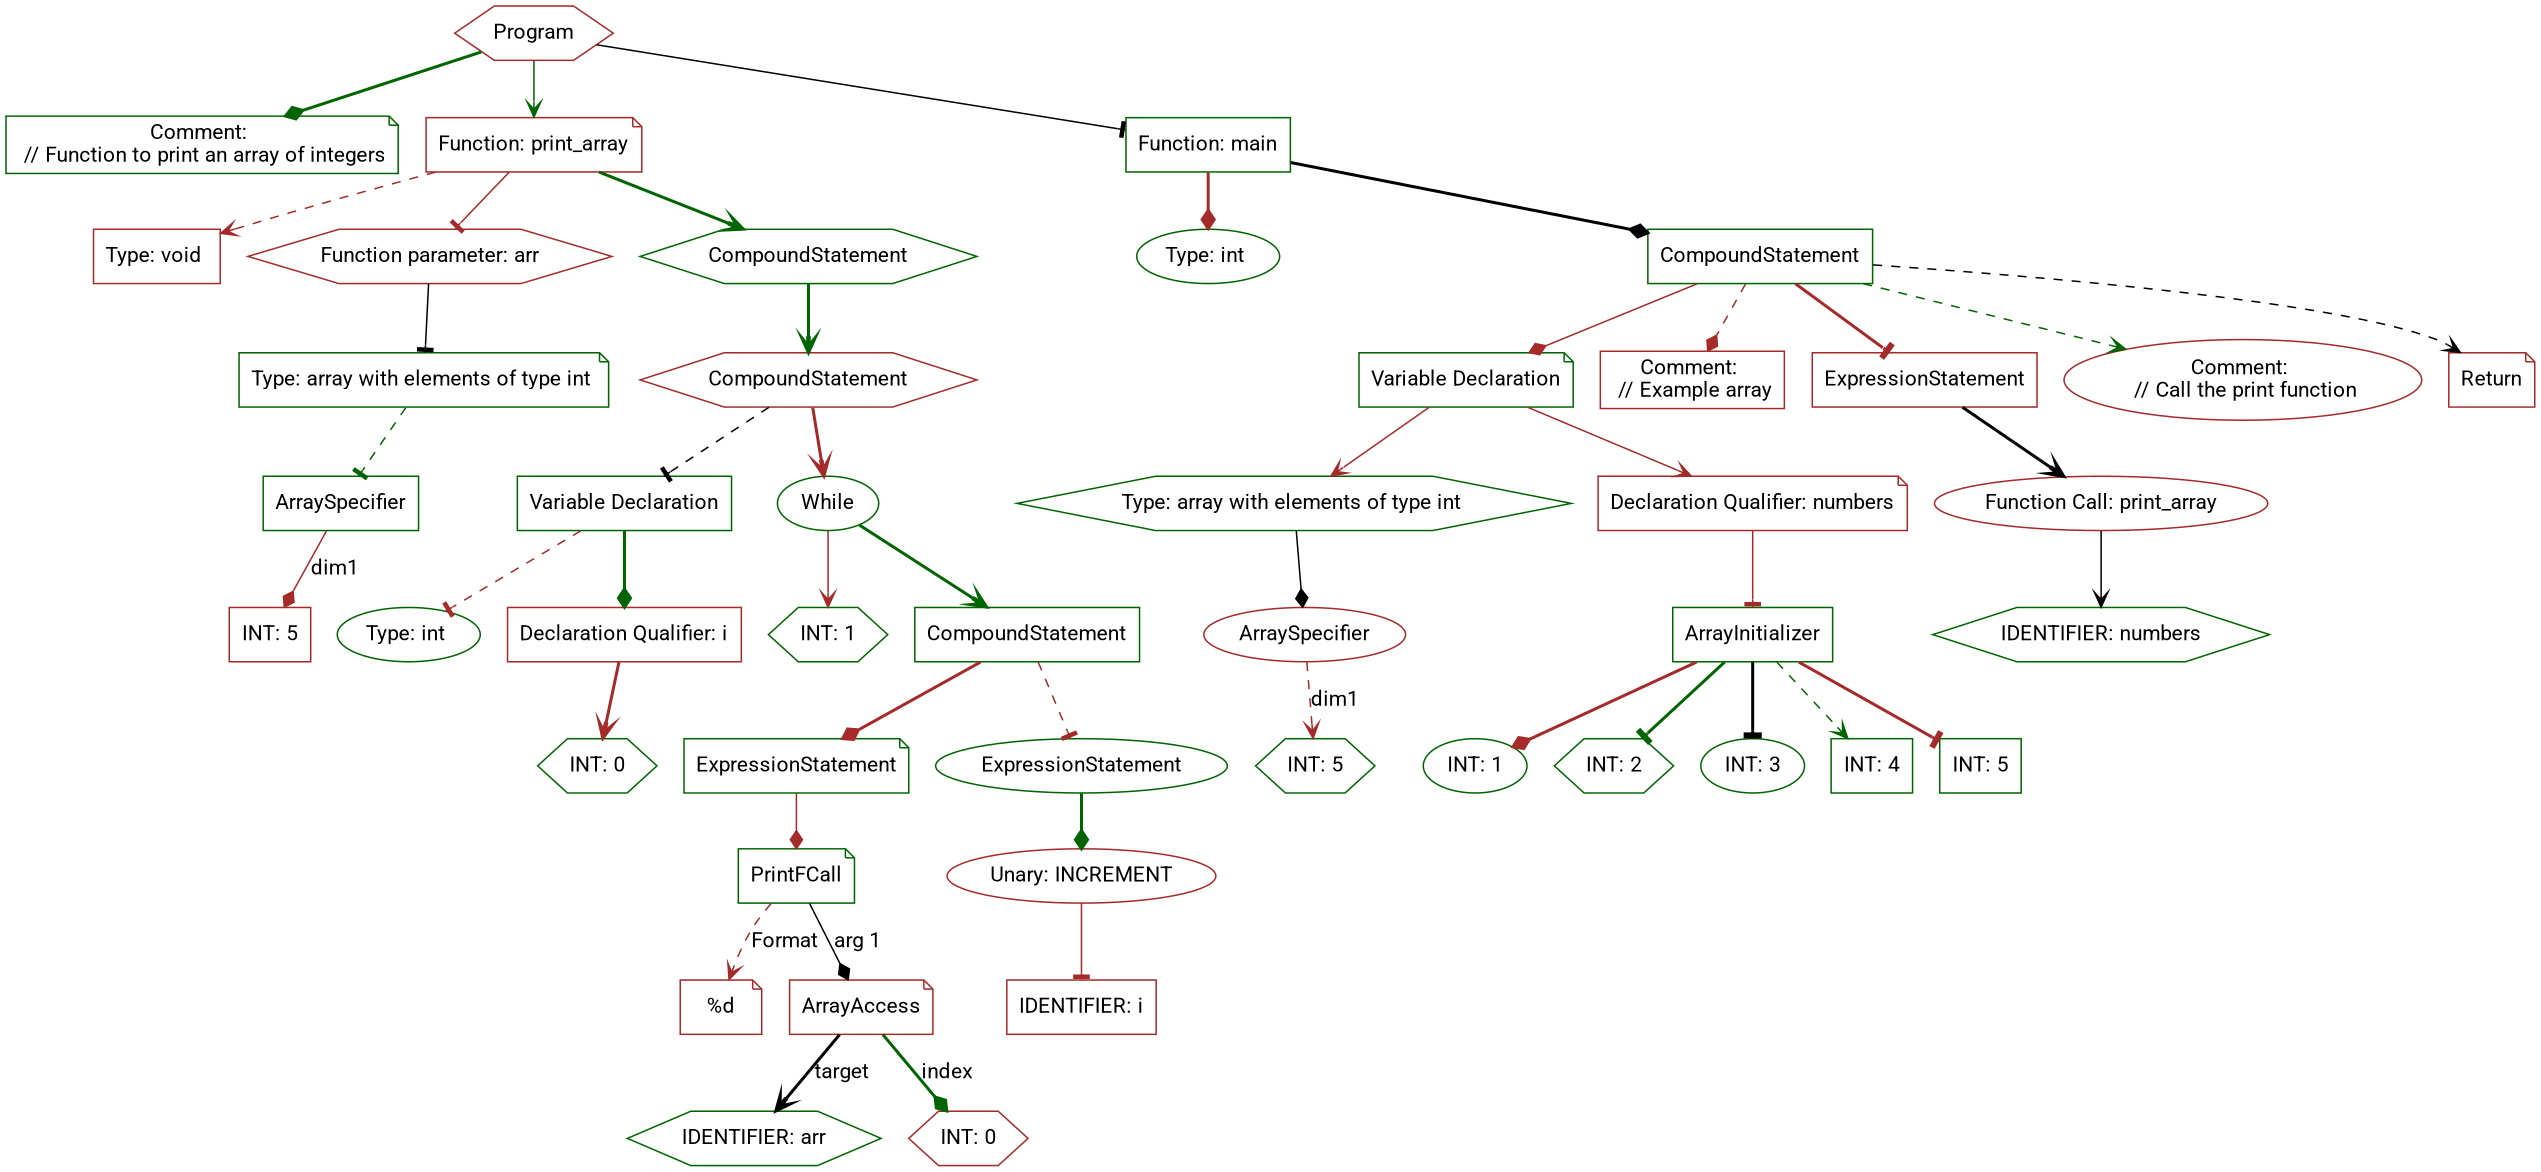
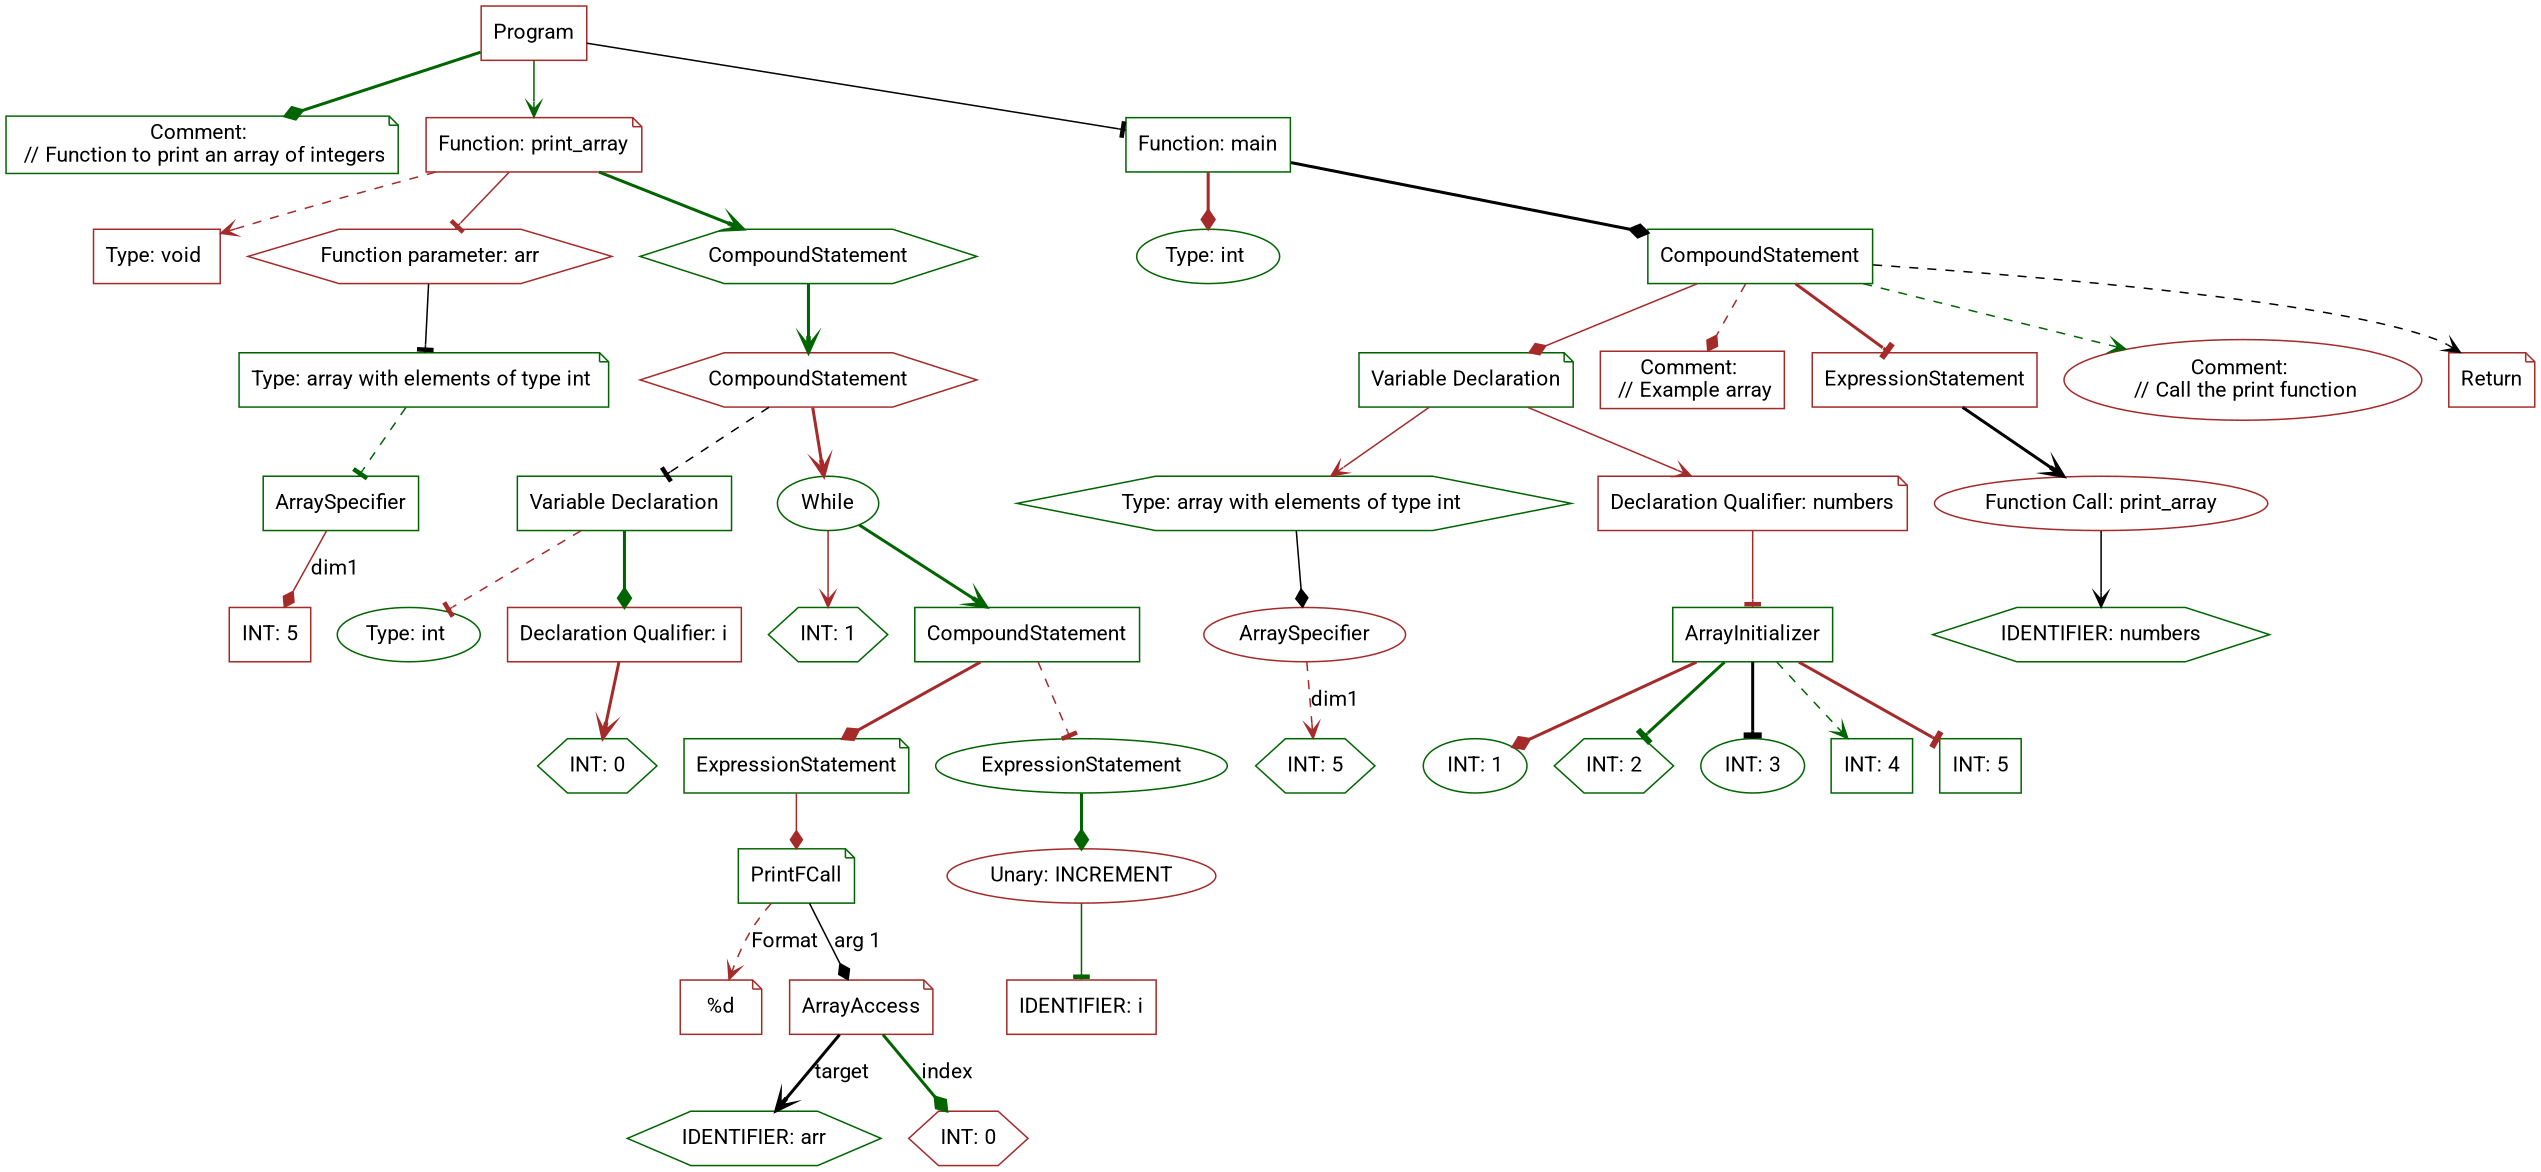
node "Program": shape hexagon -> box
edge "Unary: INCREMENT" -> "IDENTIFIER: i": color brown -> darkgreen
